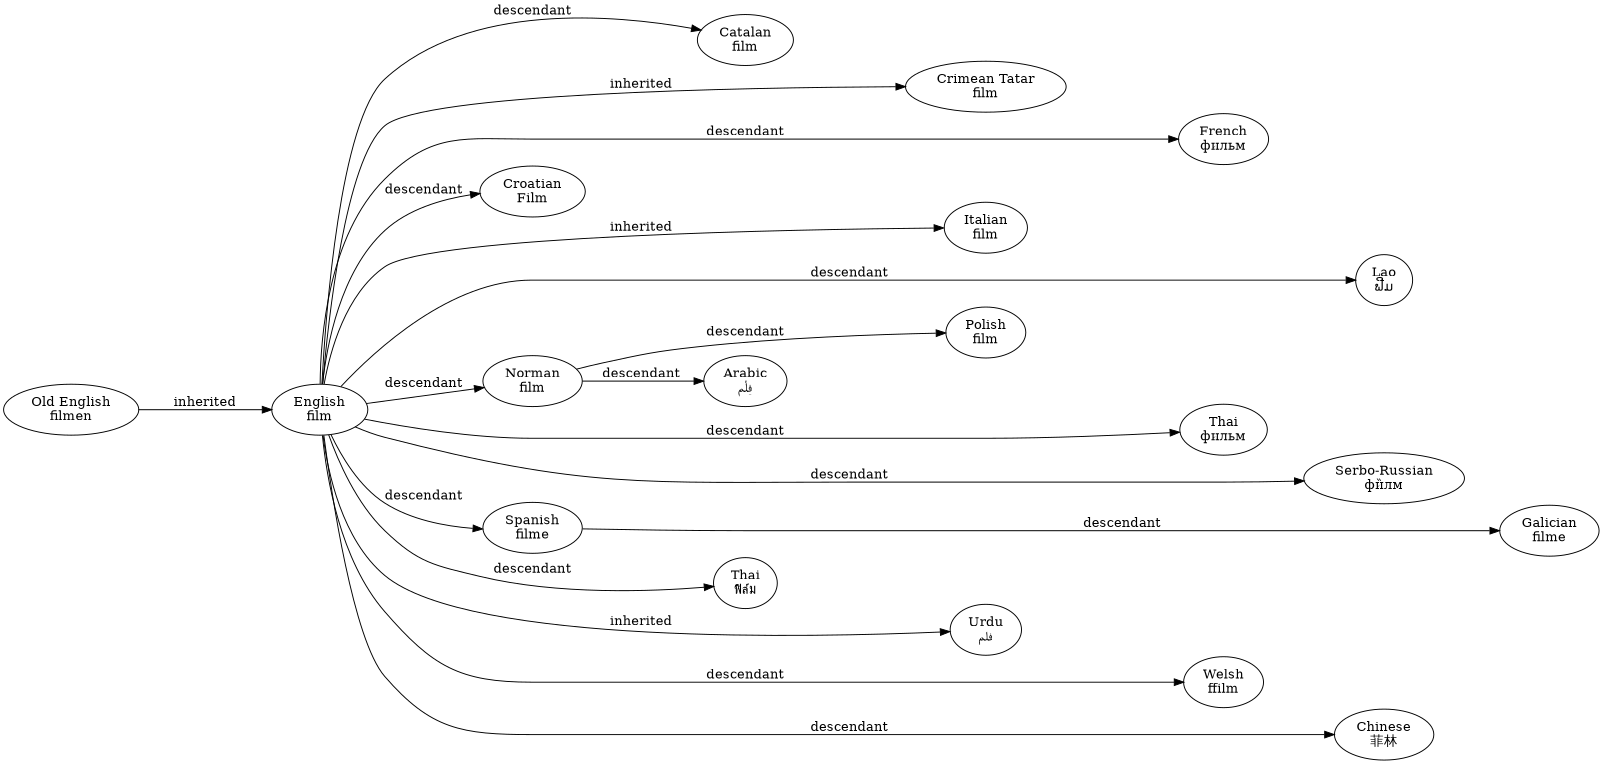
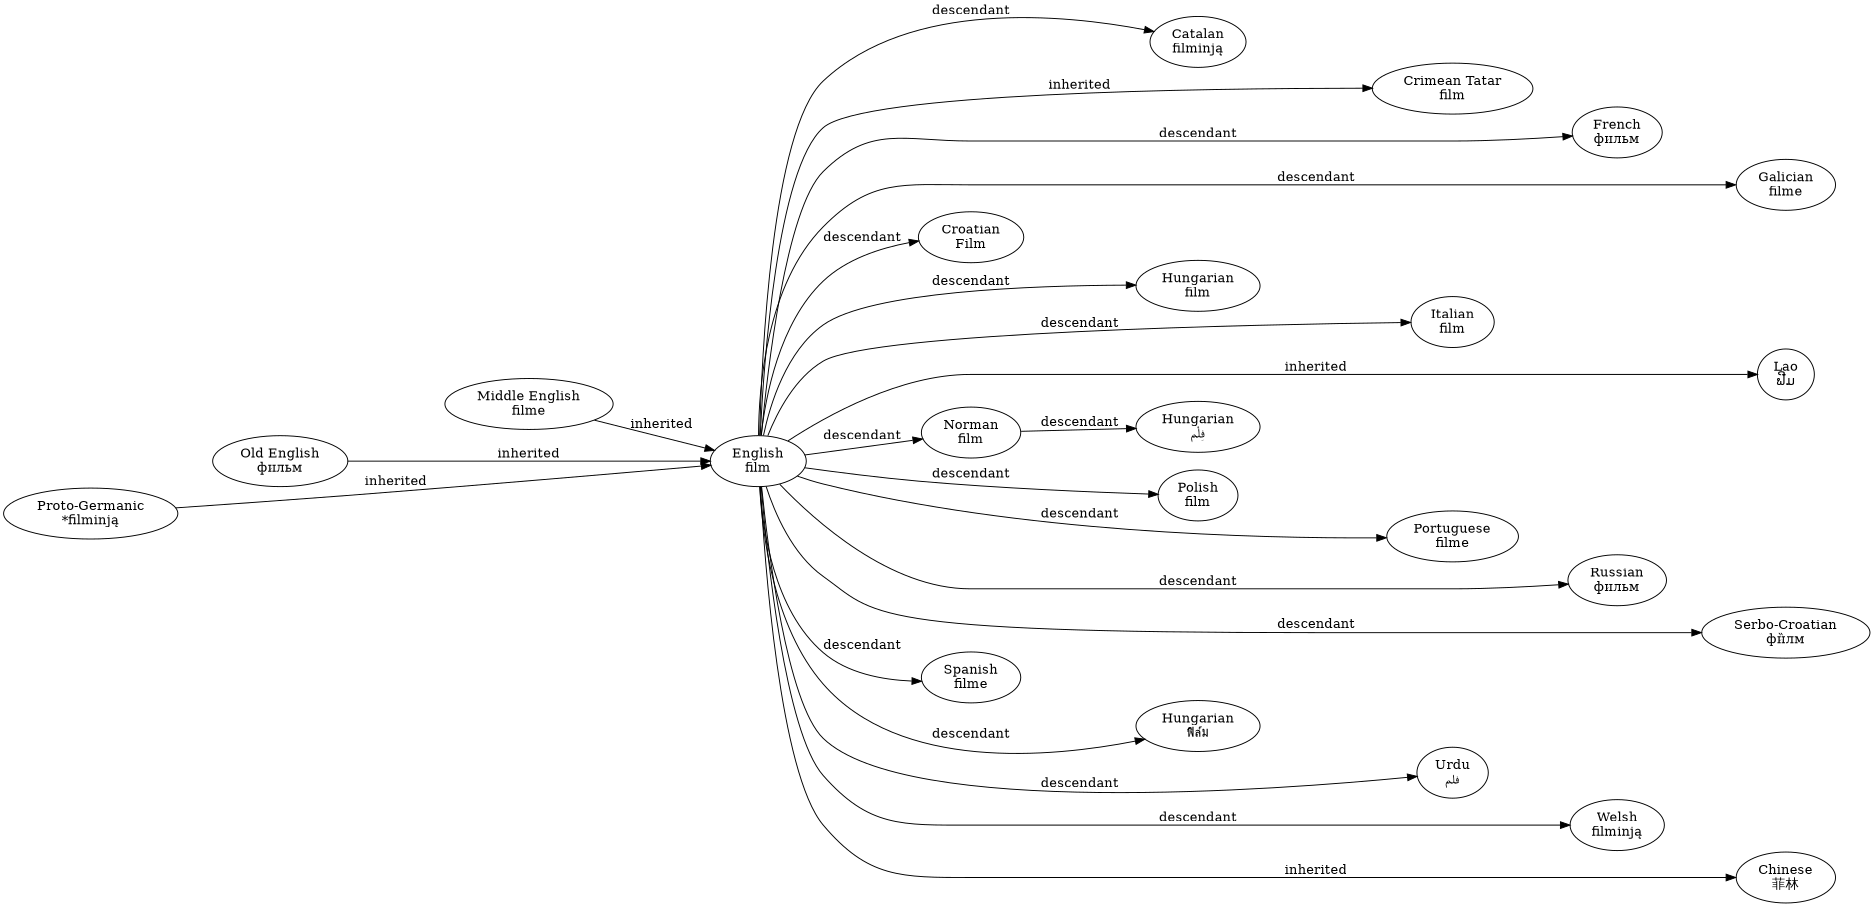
node "Catalan film": label "Catalan film" -> "Catalan filminją"
edge "English film" -> "Italian film": label "inherited" -> "descendant"
edge "English film" -> "Lao ຟີມ": label "descendant" -> "inherited"
node "Hungarian film": added
edge "Norman film" -> "Polish film": now "English film" -> "Polish film"
node "Arabic فِلْم": label "Arabic فِلْم" -> "Hungarian فِلْم"
node "Middle English filme": added
node "Old English filmen": label "Old English filmen" -> "Old English фильм"
node "Thai фильм": label "Thai фильм" -> "Russian фильм"
node "Serbo-Russian фи̏лм": label "Serbo-Russian фи̏лм" -> "Serbo-Croatian фи̏лм"
node "Proto-Germanic *filminją": added
edge "Spanish filme" -> "Galician filme": now "English film" -> "Galician filme"
node "Portuguese filme": added
node "Thai ฟิล์ม": label "Thai ฟิล์ม" -> "Hungarian ฟิล์ม"
edge "English film" -> "Urdu فلم": label "inherited" -> "descendant"
node "Welsh ffilm": label "Welsh ffilm" -> "Welsh filminją"
edge "English film" -> "Chinese 菲林": label "descendant" -> "inherited"
